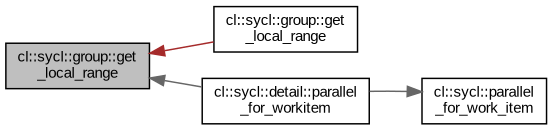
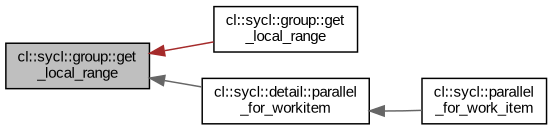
edge "cl::sycl::detail::parallel _for_workitem" -> "cl::sycl::parallel _for_work_item": reversed
